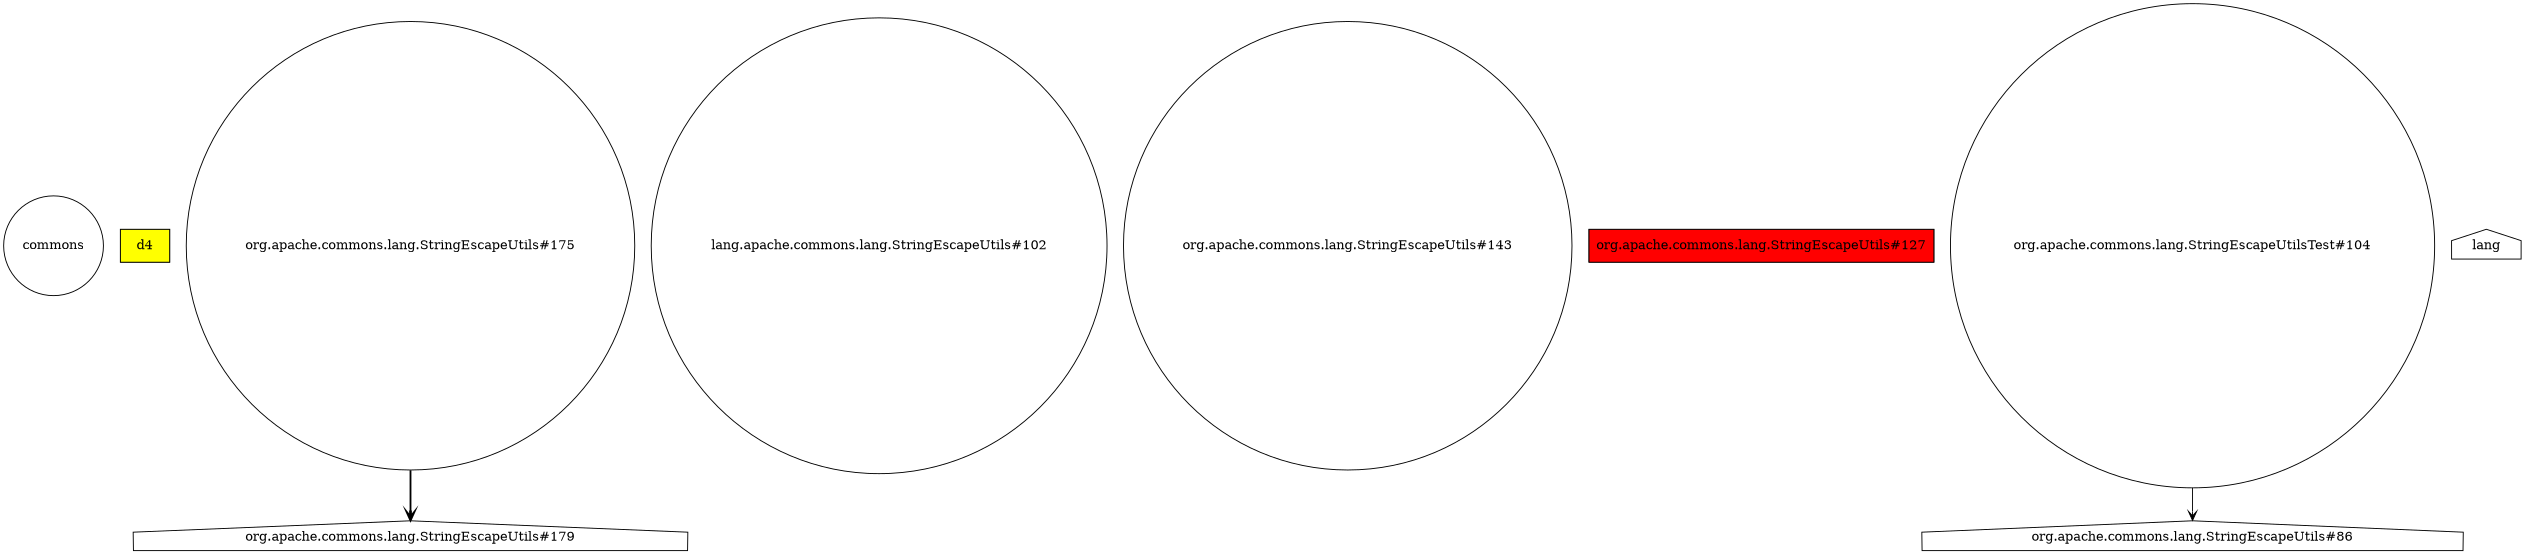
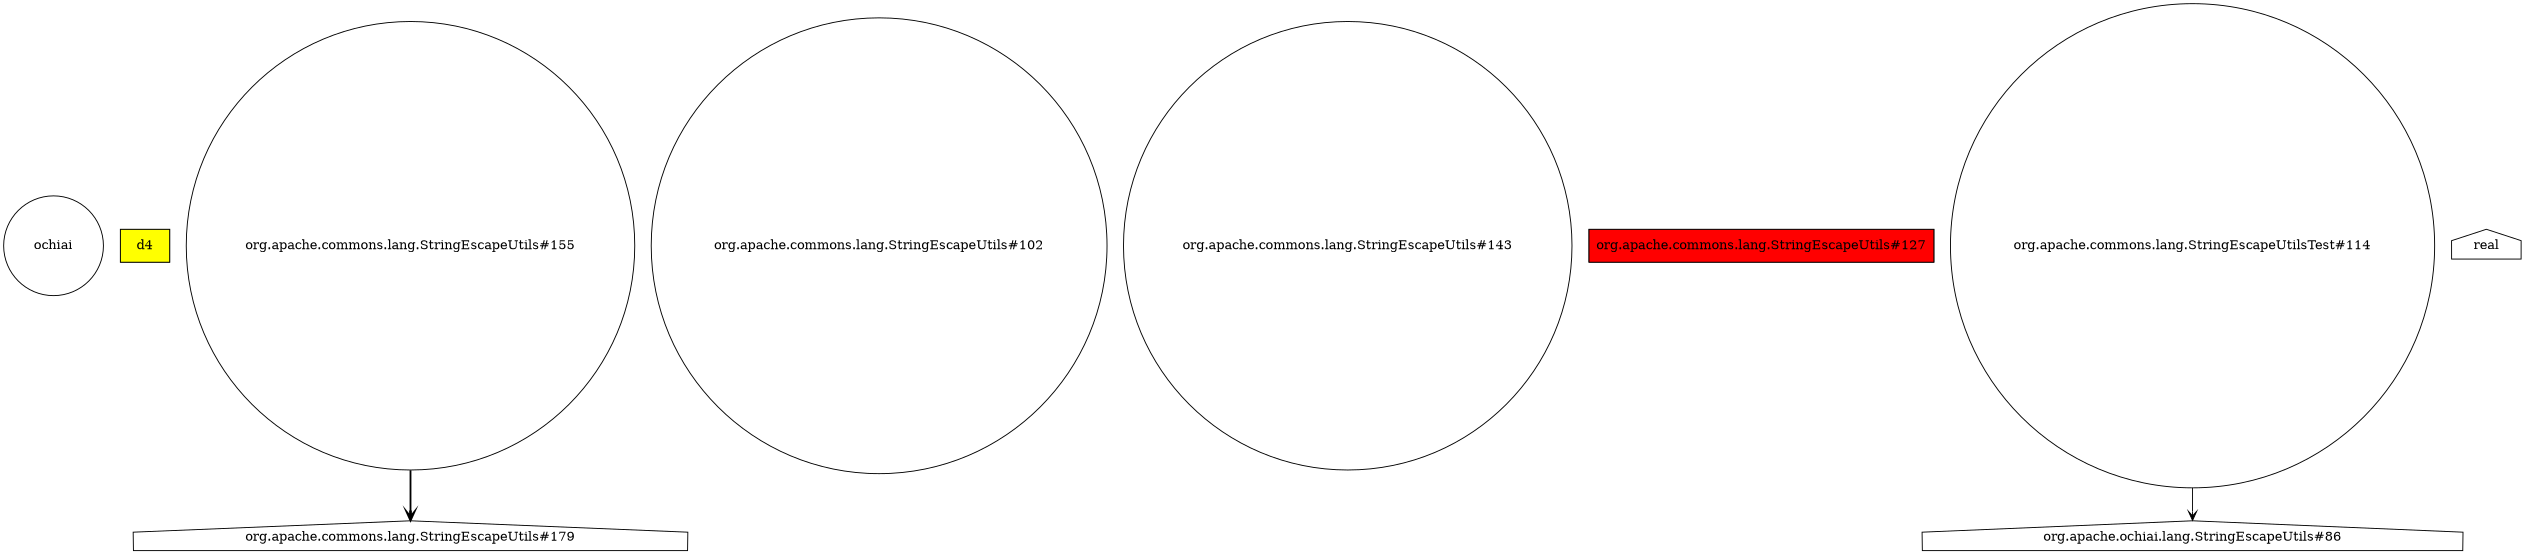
node "commons": label "commons" -> "ochiai"
node "org.apache.commons.lang.StringEscapeUtils#175": label "org.apache.commons.lang.StringEscapeUtils#175" -> "org.apache.commons.lang.StringEscapeUtils#155"
node "lang.apache.commons.lang.StringEscapeUtils#102": label "lang.apache.commons.lang.StringEscapeUtils#102" -> "org.apache.commons.lang.StringEscapeUtils#102"
node "org.apache.commons.lang.StringEscapeUtilsTest#104": label "org.apache.commons.lang.StringEscapeUtilsTest#104" -> "org.apache.commons.lang.StringEscapeUtilsTest#114"
node "lang": label "lang" -> "real"
node "org.apache.commons.lang.StringEscapeUtils#86": label "org.apache.commons.lang.StringEscapeUtils#86" -> "org.apache.ochiai.lang.StringEscapeUtils#86"
